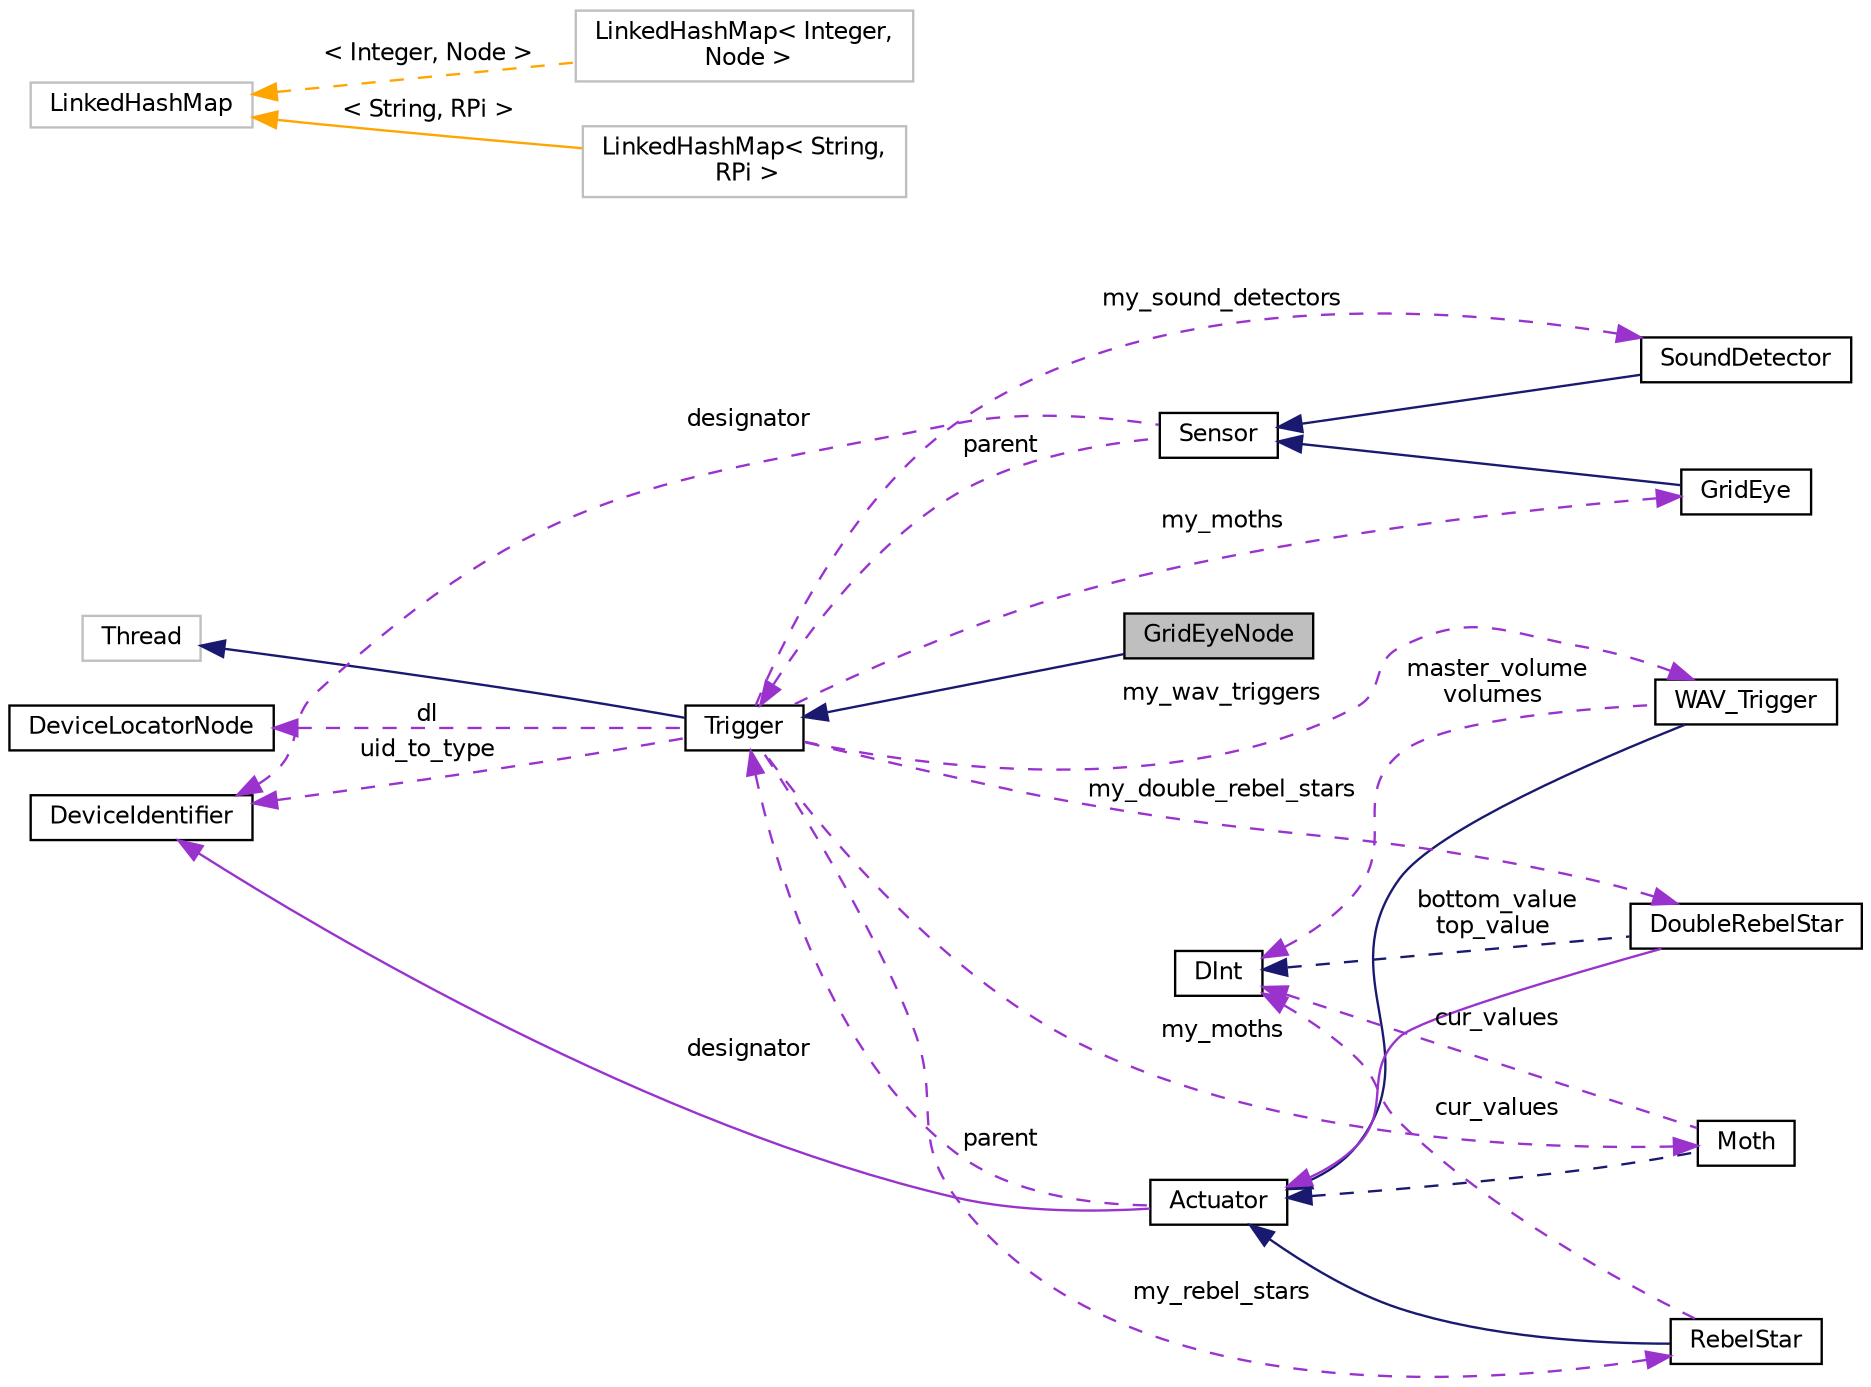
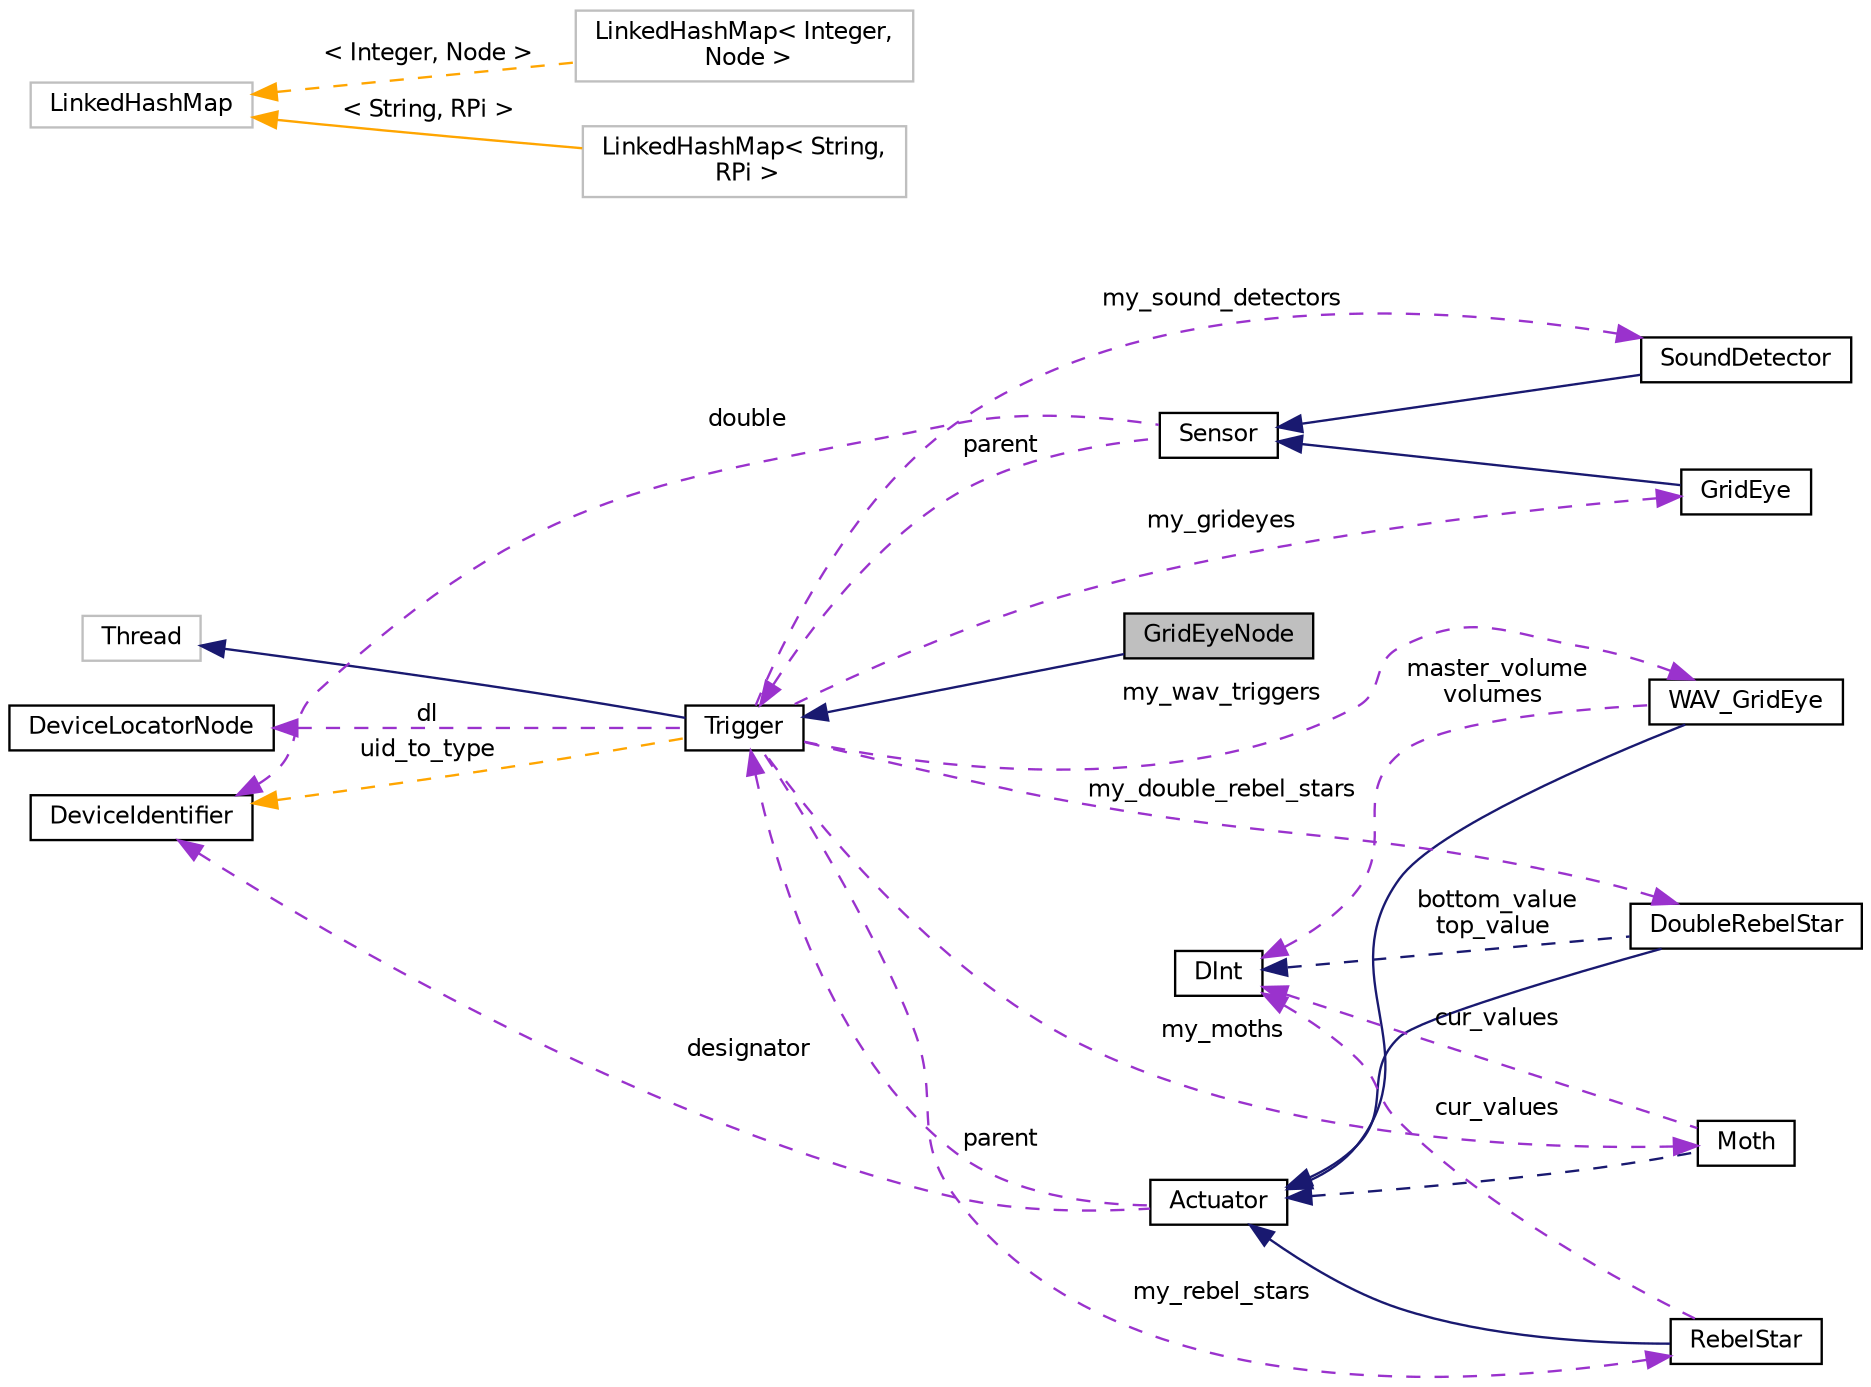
edge "Sensor" -> "DeviceIdentifier": label " designator" -> " double"
edge "Trigger" -> "GridEye": label " my_moths" -> " my_grideyes"
node "WAV_Trigger": label "WAV_Trigger" -> "WAV_GridEye"
edge "Trigger" -> "DeviceIdentifier": color darkorchid3 -> orange
edge "DoubleRebelStar" -> "Actuator": color darkorchid3 -> midnightblue
edge "Actuator" -> "DeviceIdentifier": style solid -> dashed
